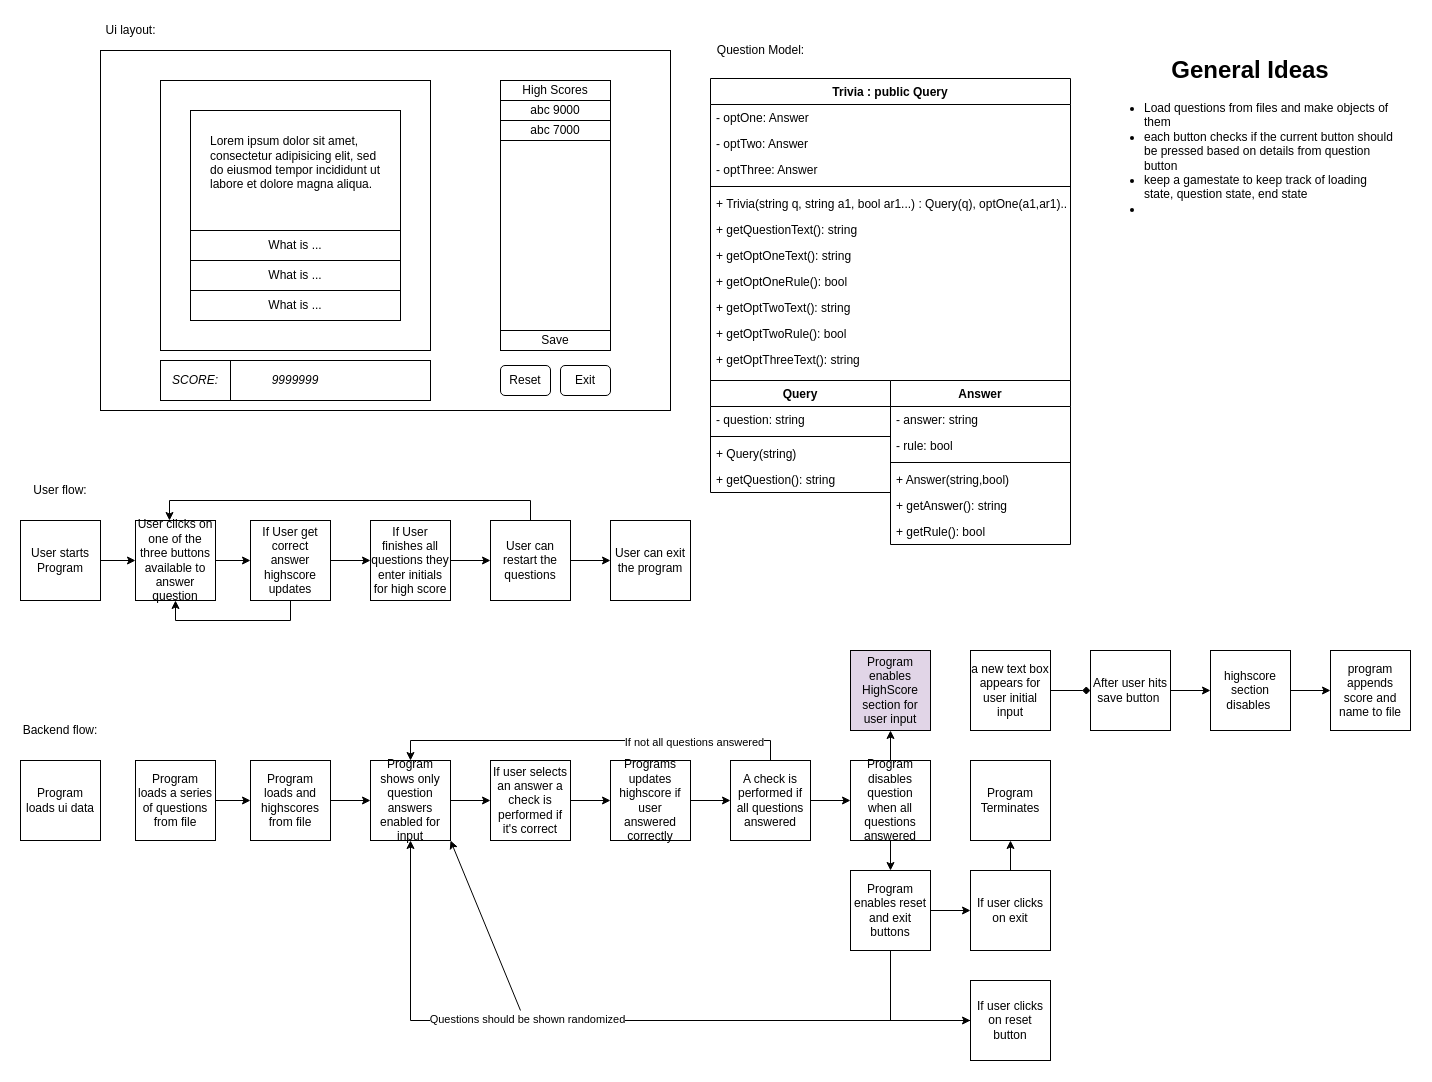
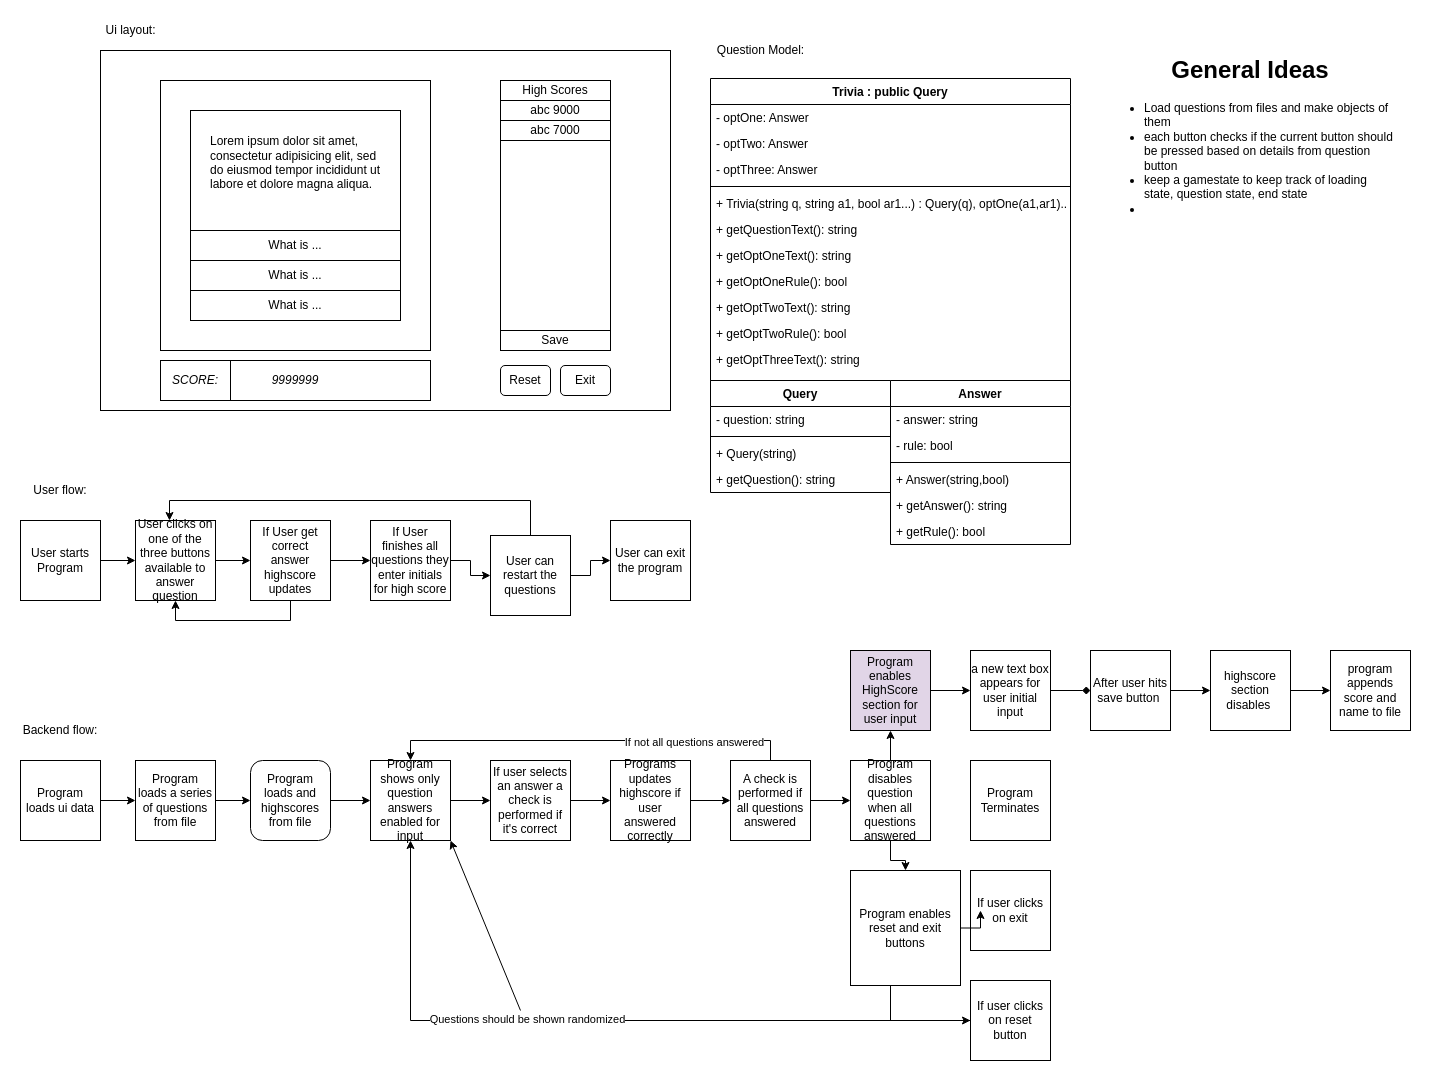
node "User can restart the questions": moved (531, 561) -> (531, 576)
edge "Program enables HighScore section for user input" -> "a new text box appears for user initial input": added
edge "Program loads ui data" -> "Program loads a series of questions from file": added
node "Program loads and highscores from file": shape rectangle -> rounded rectangle
edge "If user clicks on exit" -> "Program Terminates": removed
node "Program enables reset and exit buttons": size 80x80 -> 110x115
